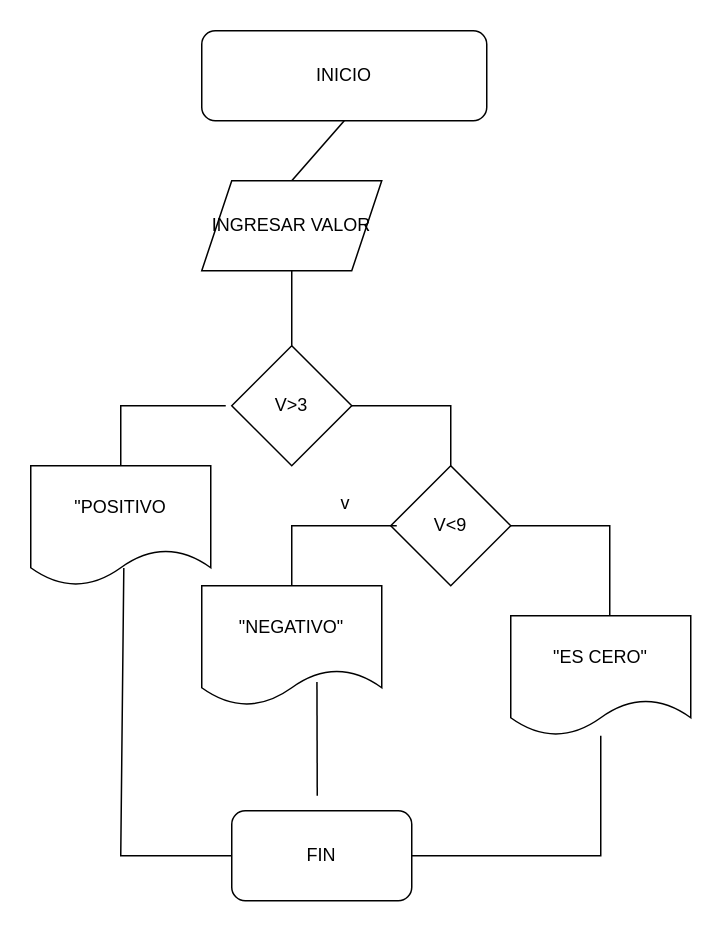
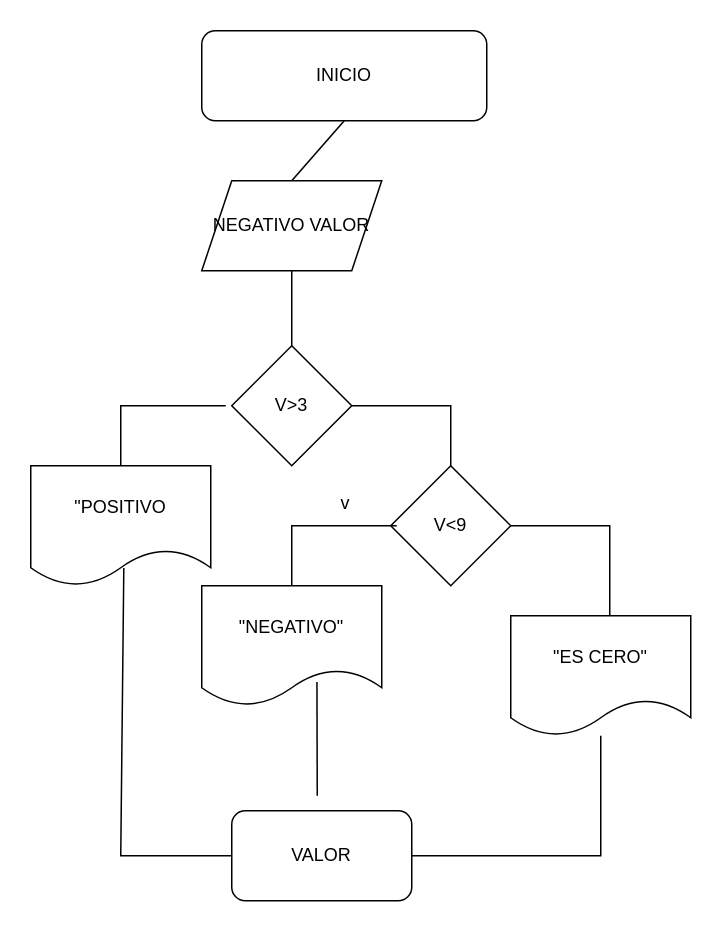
node "INGRESAR VALOR": label "INGRESAR VALOR" -> "NEGATIVO VALOR"
node "FIN": label "FIN" -> "VALOR"
